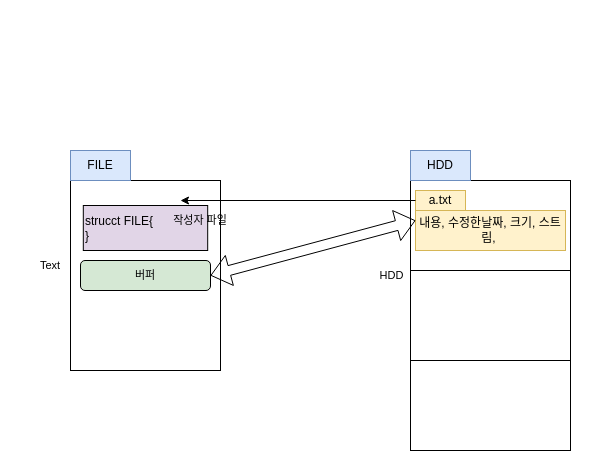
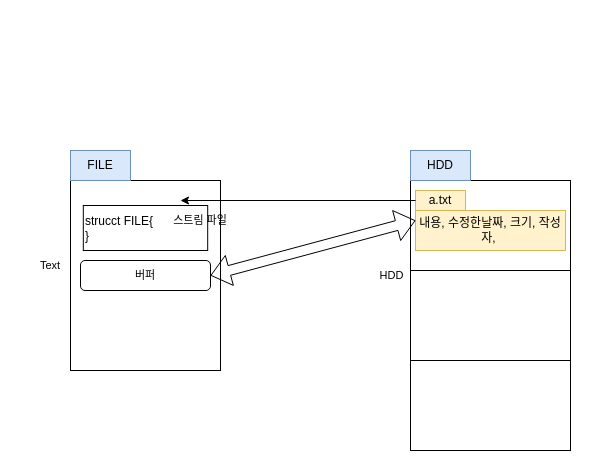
node "작성자 파일": label "작성자 파일" -> "스트림 파일"
node "strucct FILE{ }": fillcolor #e1d5e7 -> #ffffff
node "내용, 수정한날짜, 크기, 스트림,": label "내용, 수정한날짜, 크기, 스트림," -> "내용, 수정한날짜, 크기, 작성자,"
node "버퍼": fillcolor #d5e8d4 -> #ffffff
